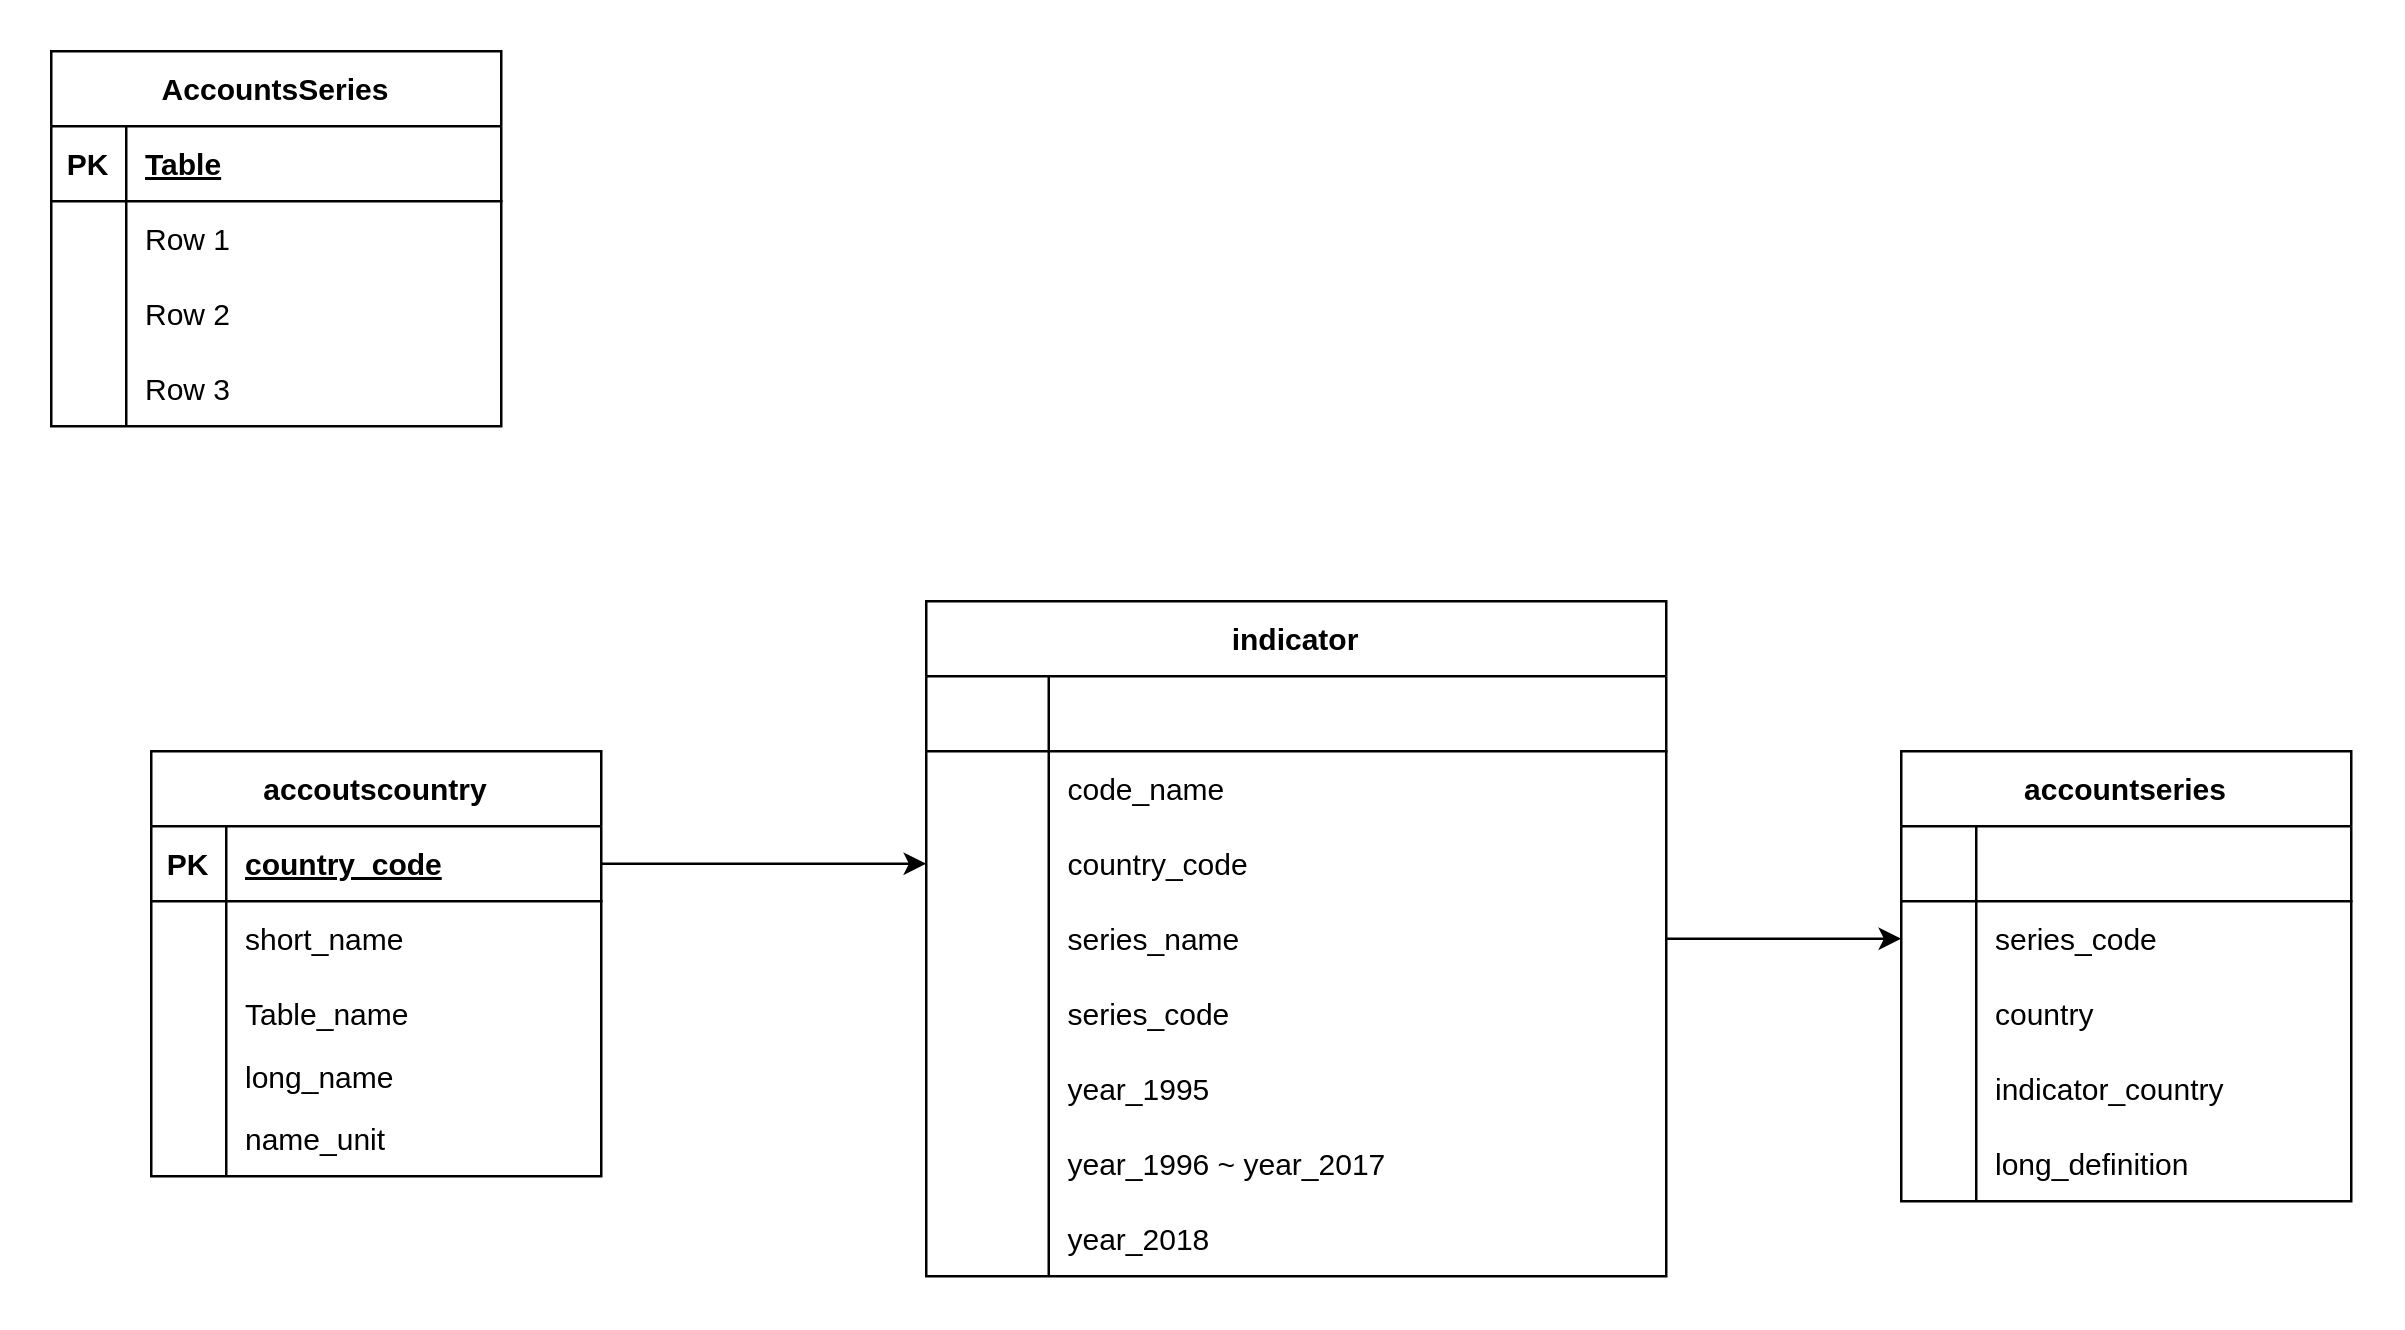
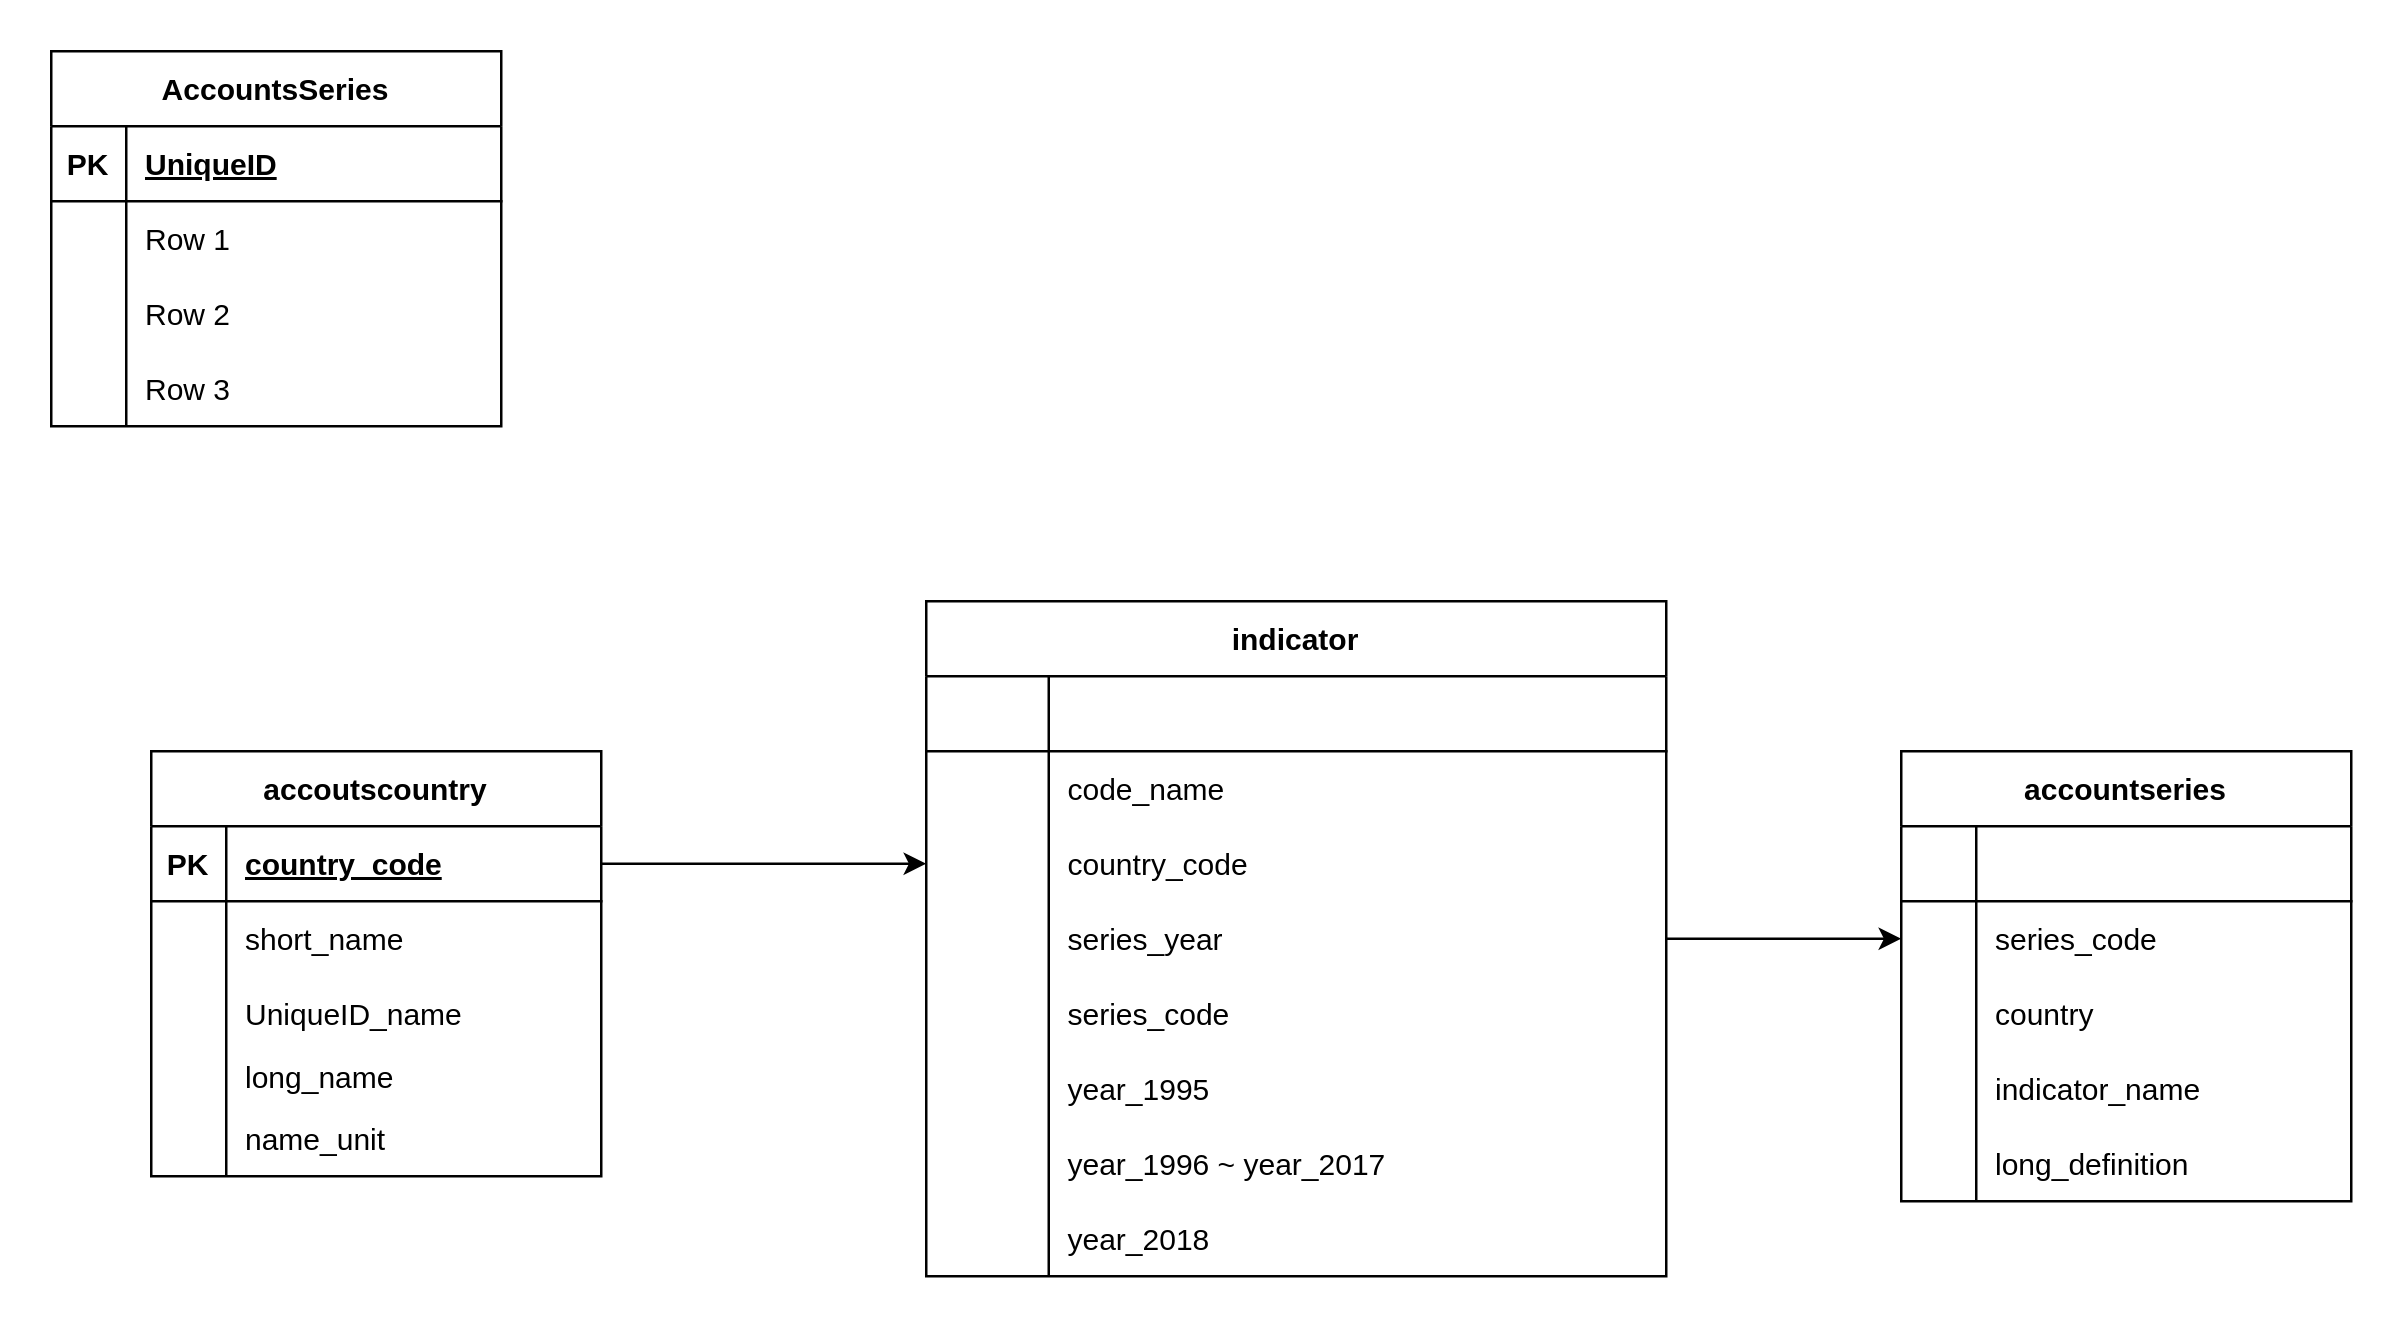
node "Table": label "Table" -> "UniqueID"
node "series_name": label "series_name" -> "series_year"
node "Table_name": label "Table_name" -> "UniqueID_name"
node "indicator_country": label "indicator_country" -> "indicator_name"
